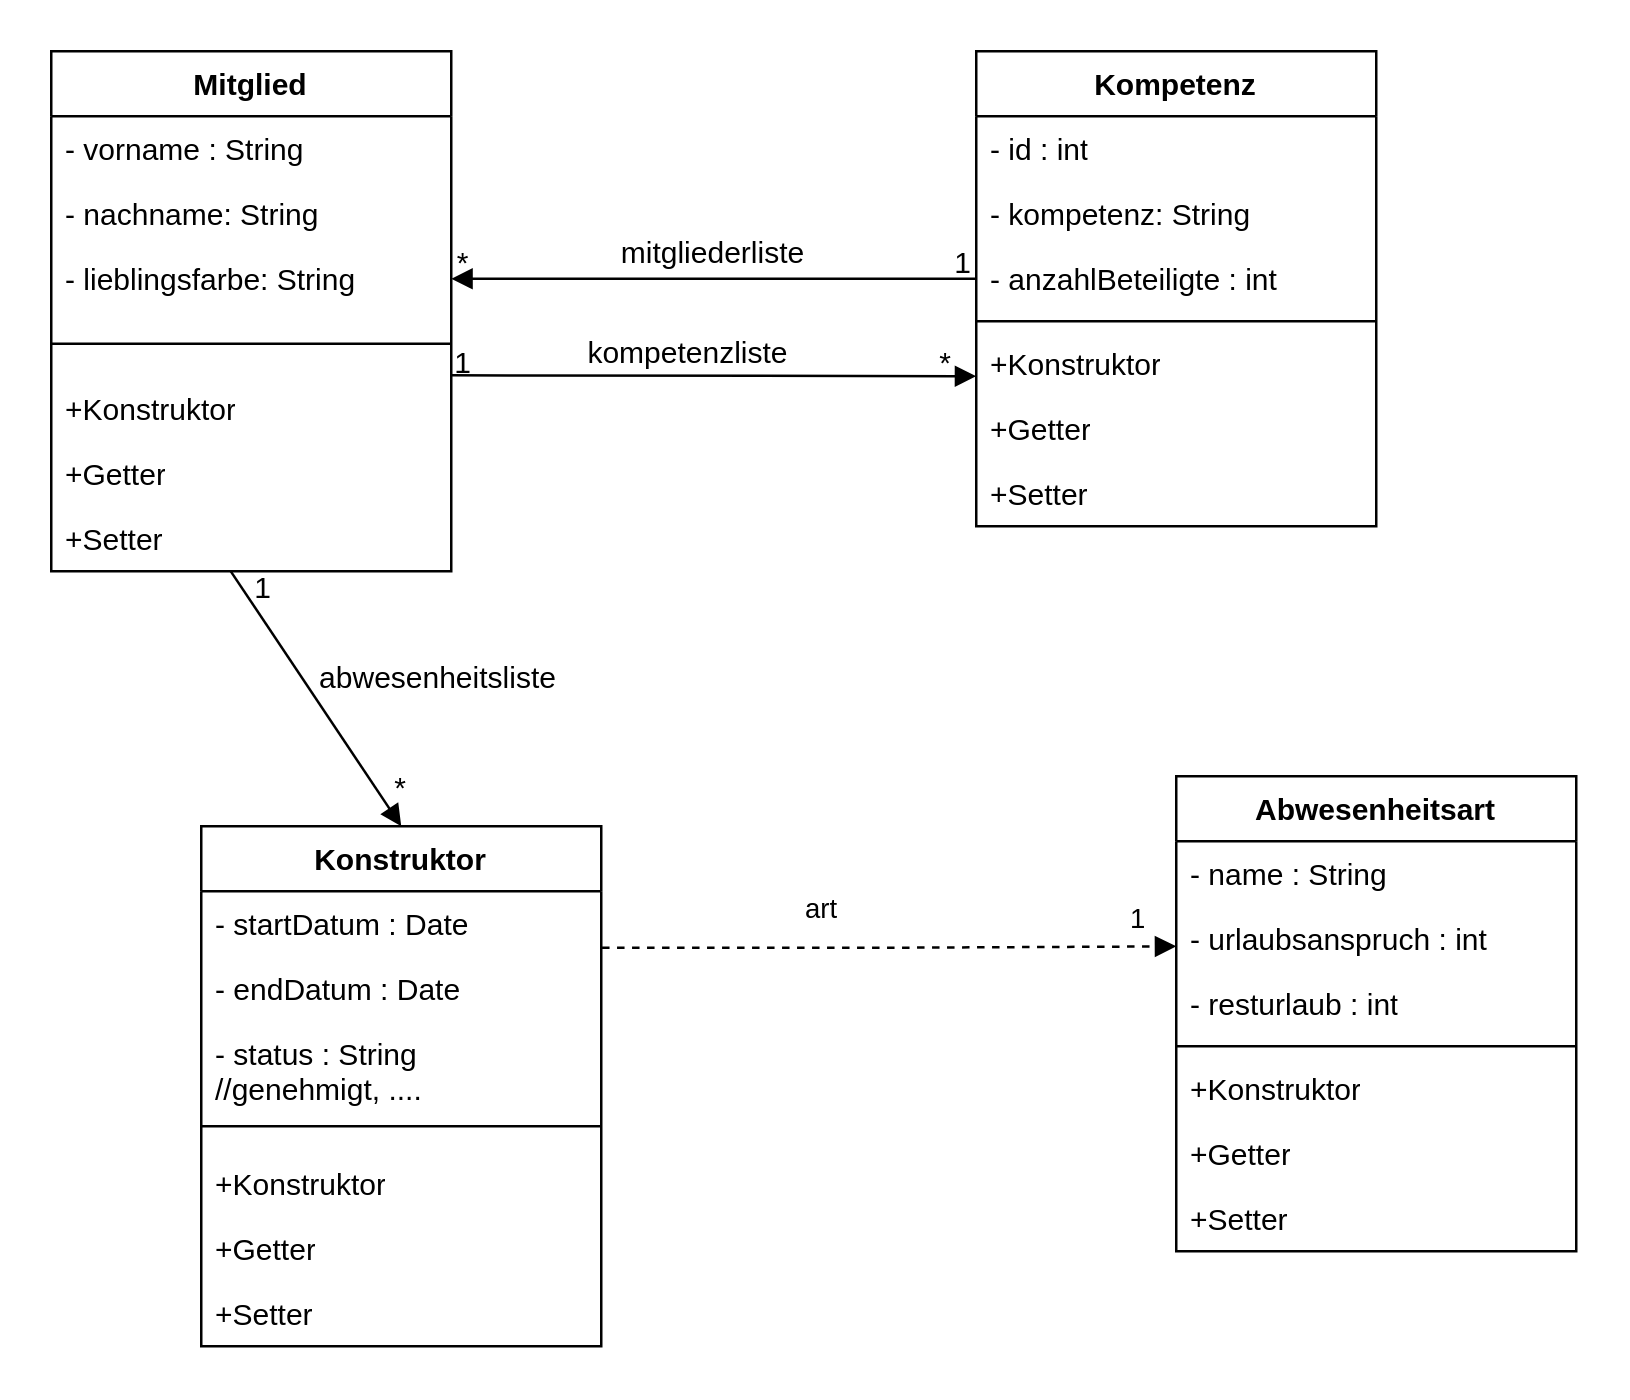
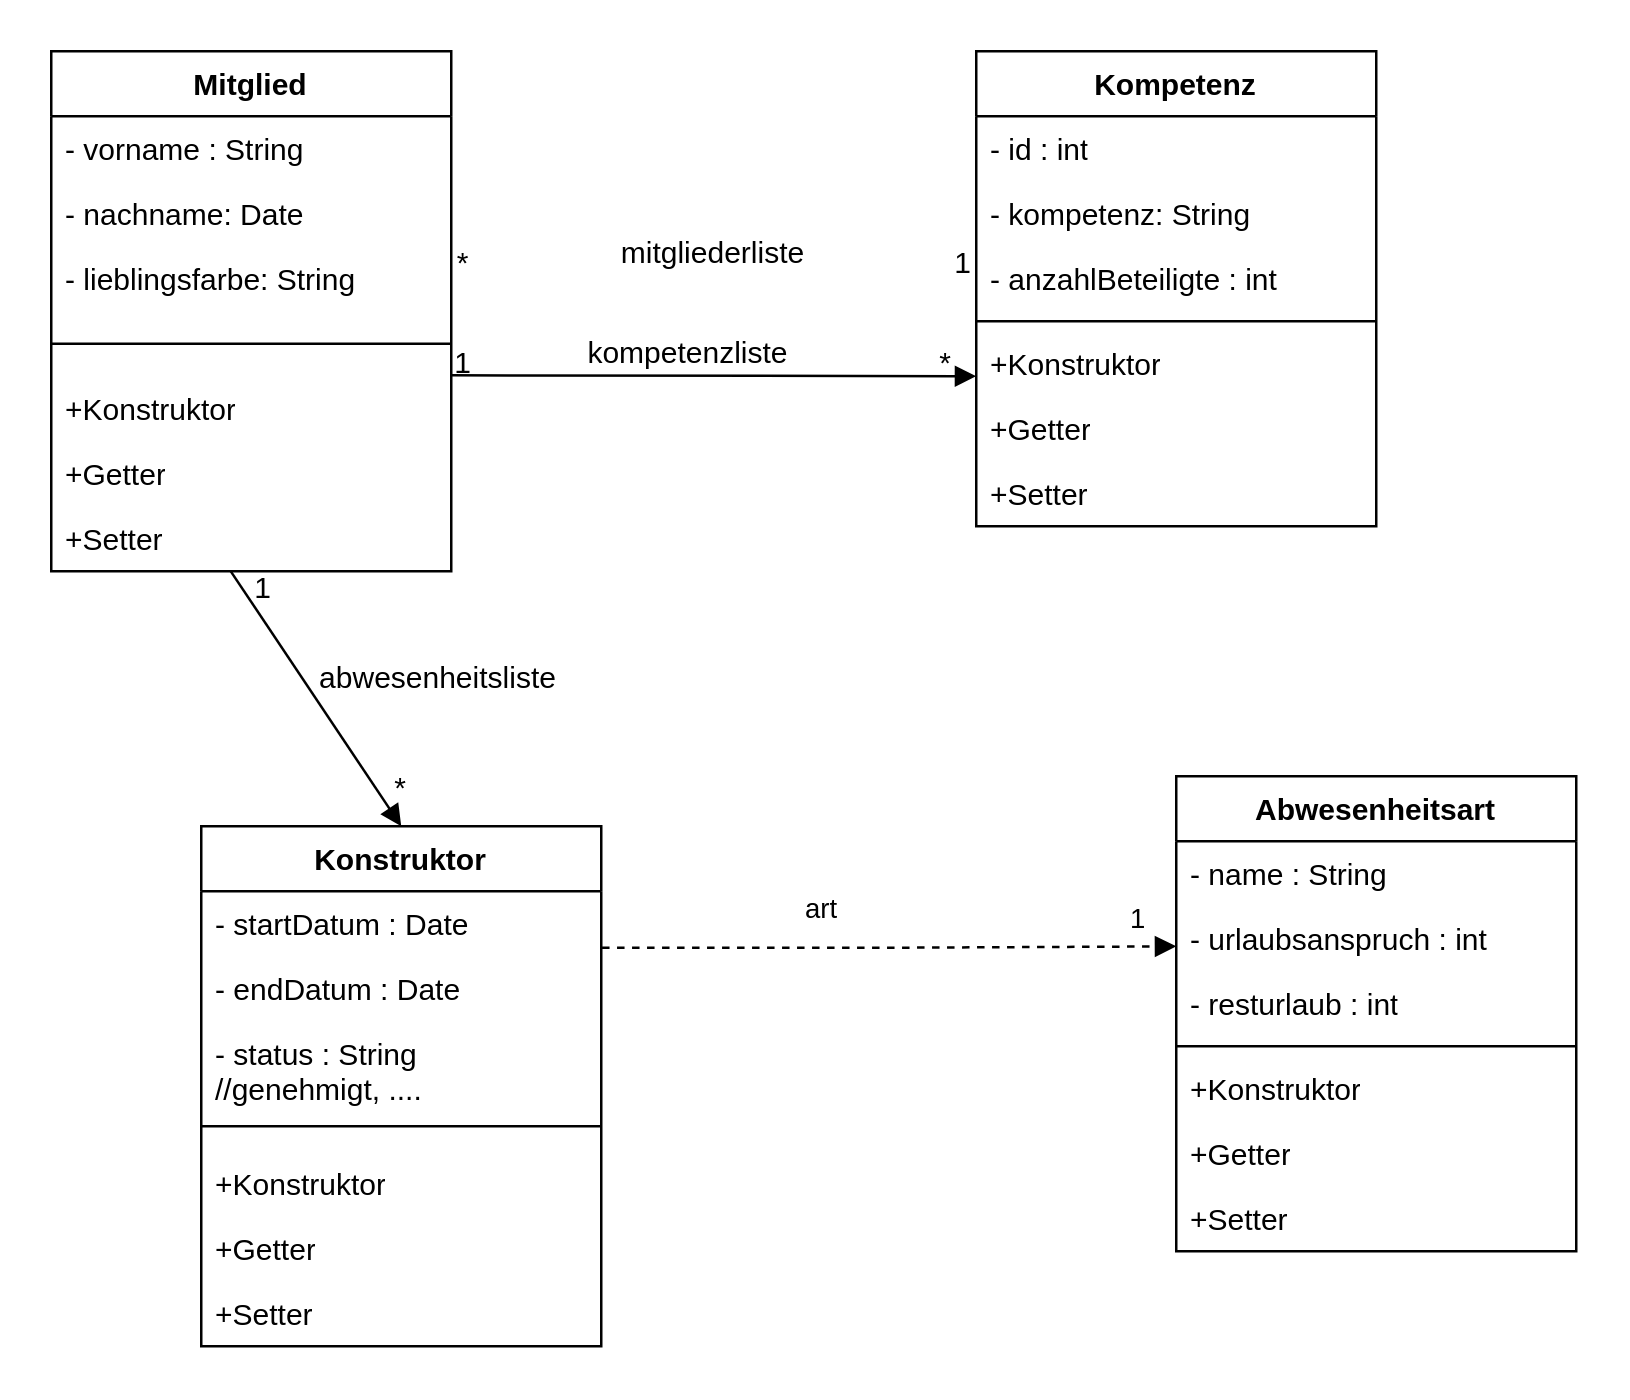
node "- nachname: String": label "- nachname: String" -> "- nachname: Date"
edge "- anzahlBeteiligte : int" -> "- lieblingsfarbe: String": removed
